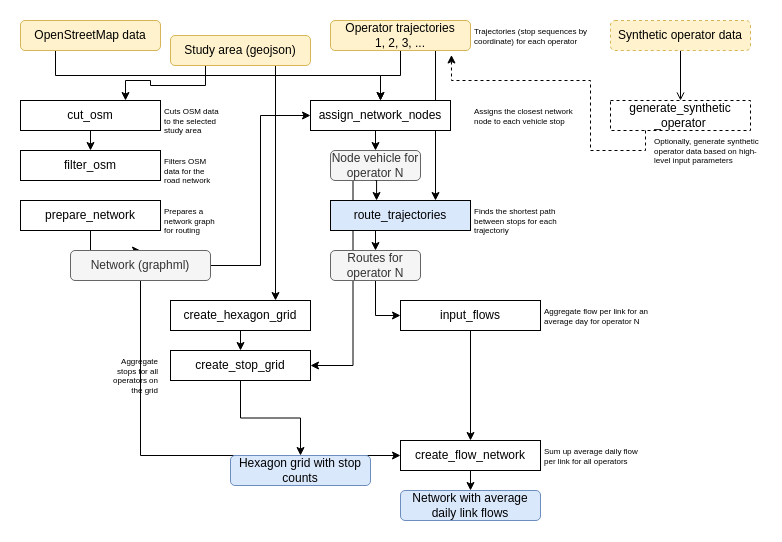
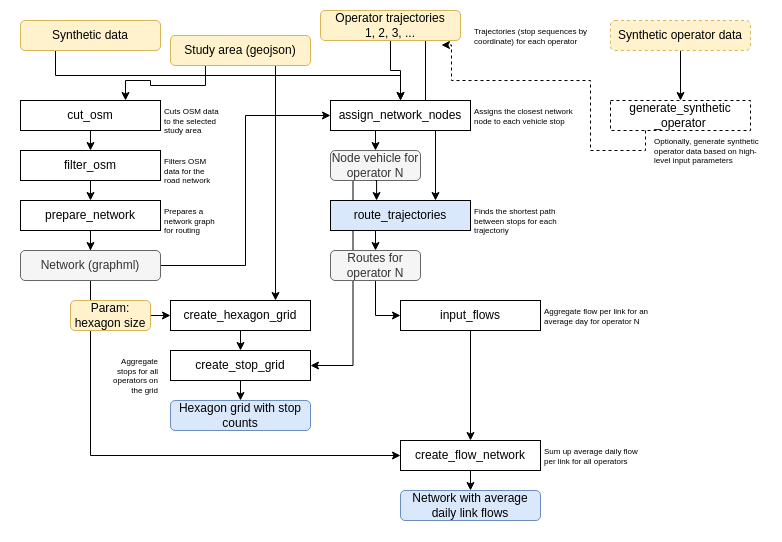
node "OpenStreetMap data": label "OpenStreetMap data" -> "Synthetic data"
node "Operator trajectories 1, 2, 3, ...": moved (401, 36) -> (391, 26)
edge "Synthetic operator data" -> "generate_synthetic _operator": arrowhead open -> classic
node "assign_network_nodes": moved (381, 116) -> (401, 116)
edge "filter_osm" -> "prepare_network": added
node "Network (graphml)": moved (141, 266) -> (91, 266)
node "Param: hexagon size": added
edge "Param: hexagon size" -> "create_hexagon_grid": added
node "Hexagon grid with stop counts": moved (301, 471) -> (241, 416)
